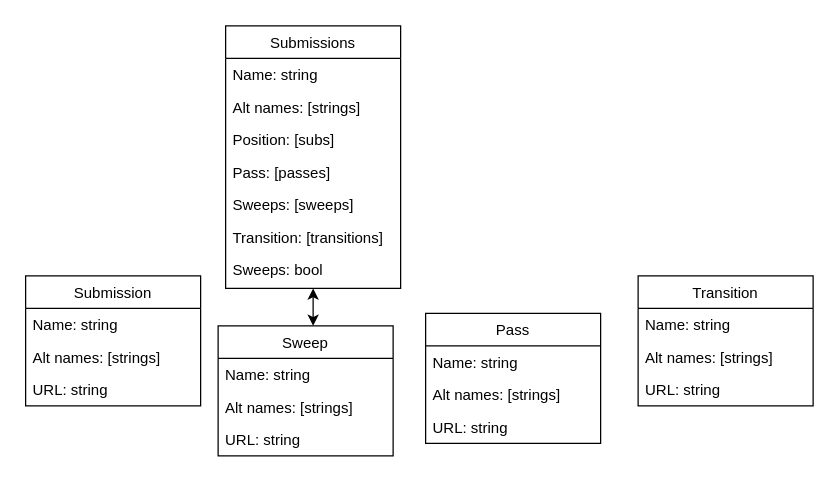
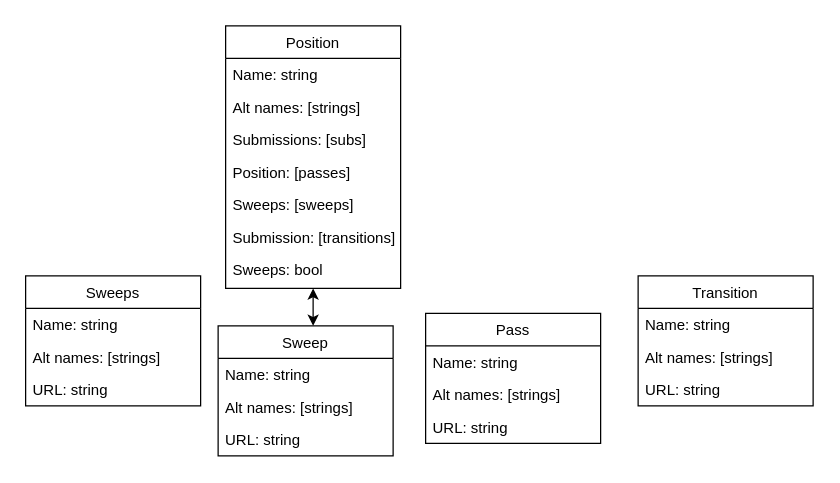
node "Submissions": label "Submissions" -> "Position"
node "Position: [subs]": label "Position: [subs]" -> "Submissions: [subs]"
node "Pass: [passes]": label "Pass: [passes]" -> "Position: [passes]"
node "Transition: [transitions]": label "Transition: [transitions]" -> "Submission: [transitions]"
node "Submission": label "Submission" -> "Sweeps"
